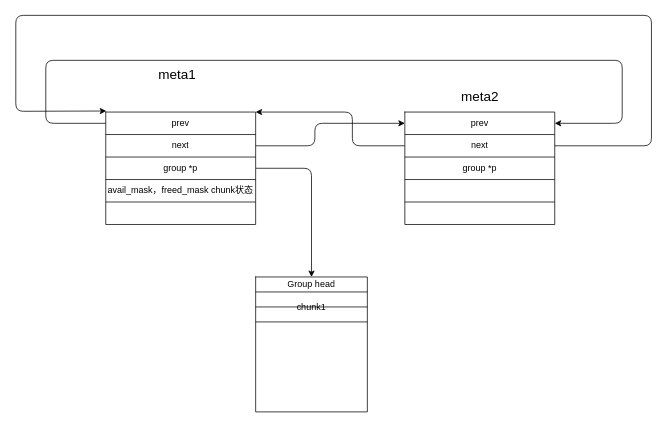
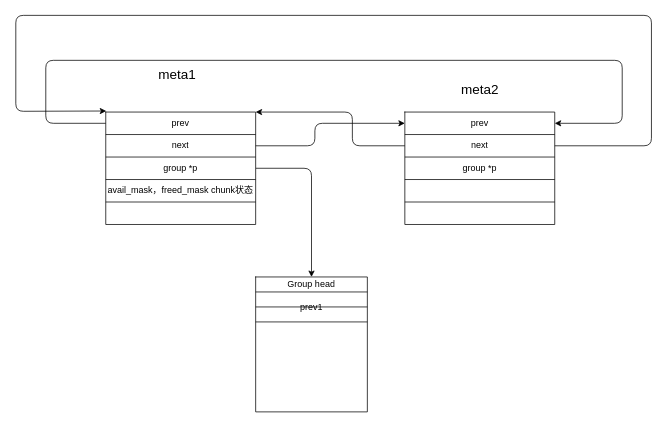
node "meta2": moved (480, 97) -> (480, 90)
node "chunk1": label "chunk1" -> "prev1"
